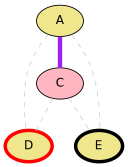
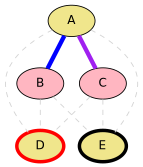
node "B": added
